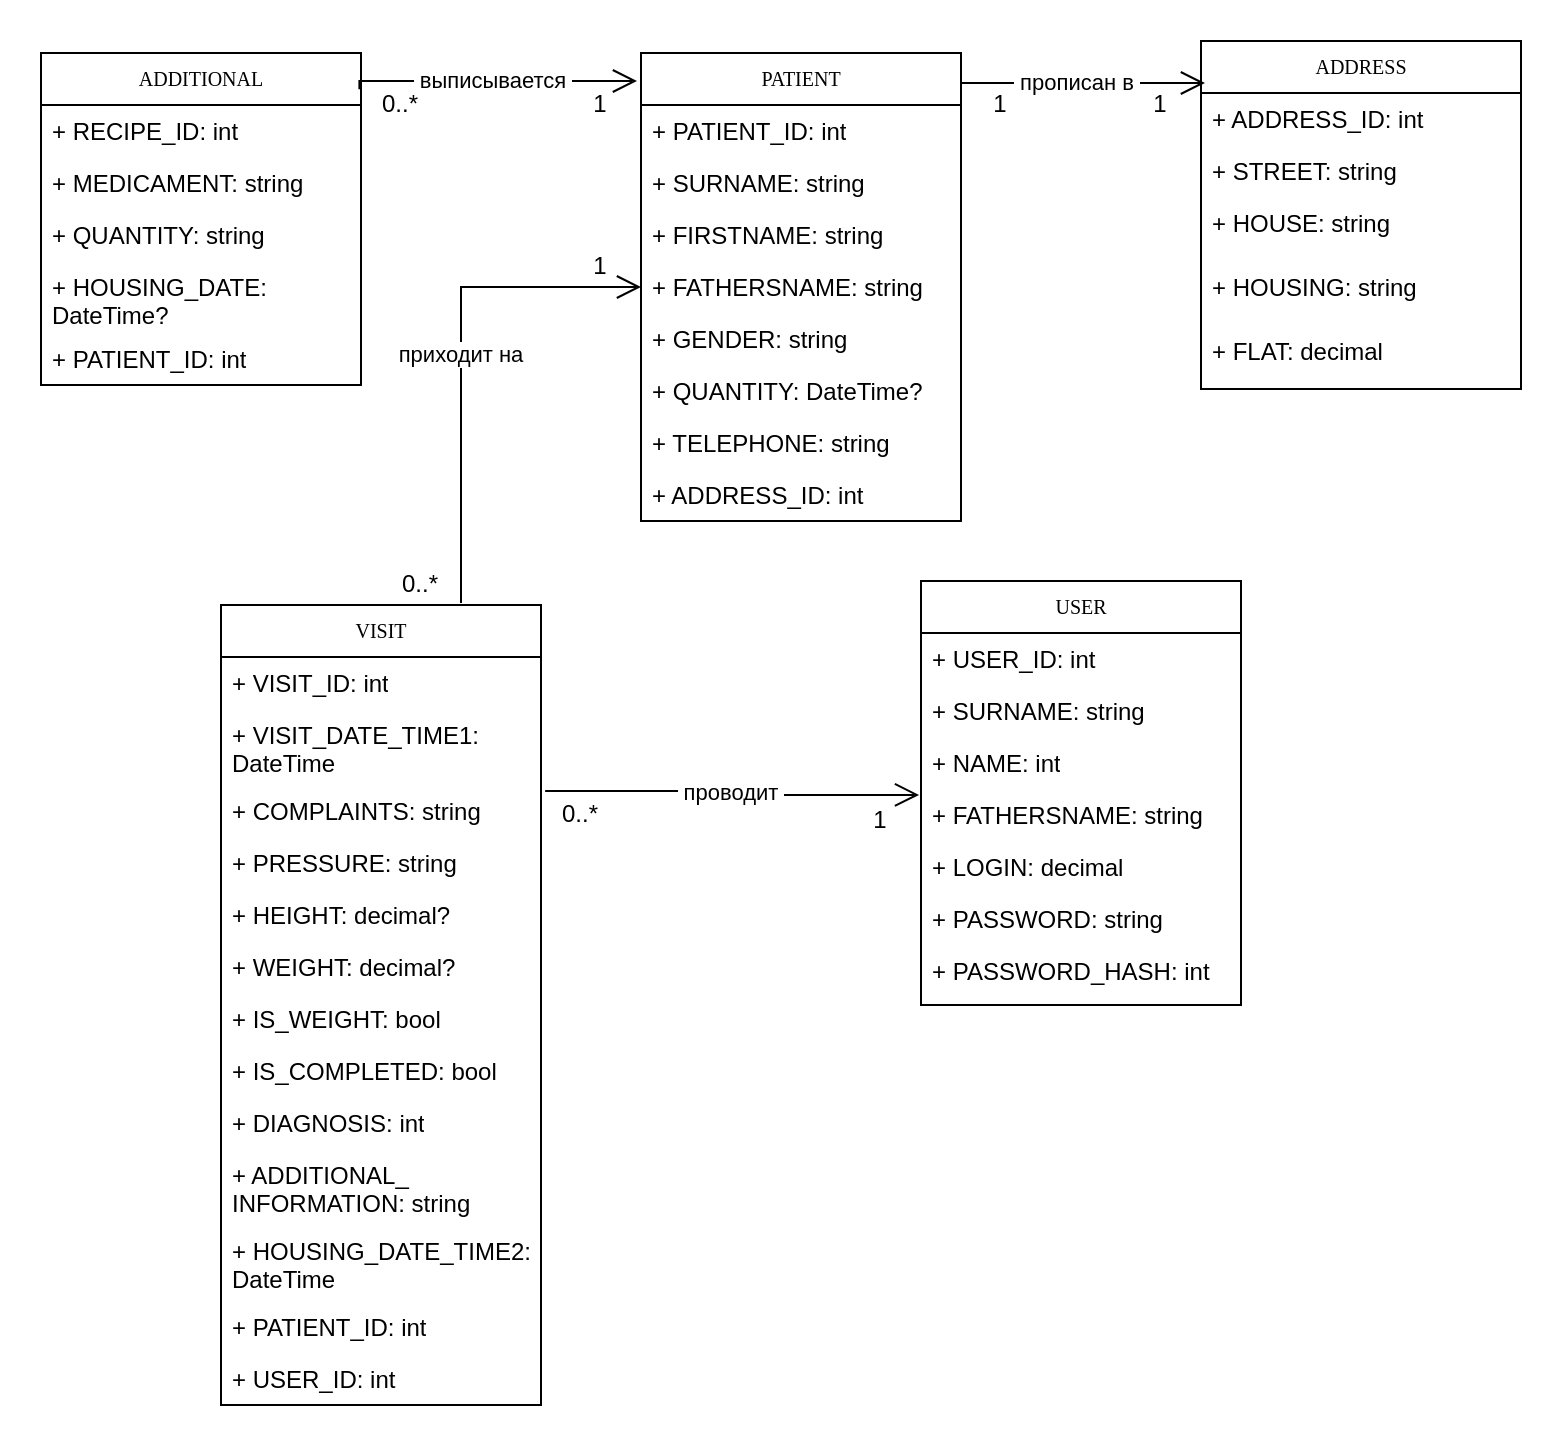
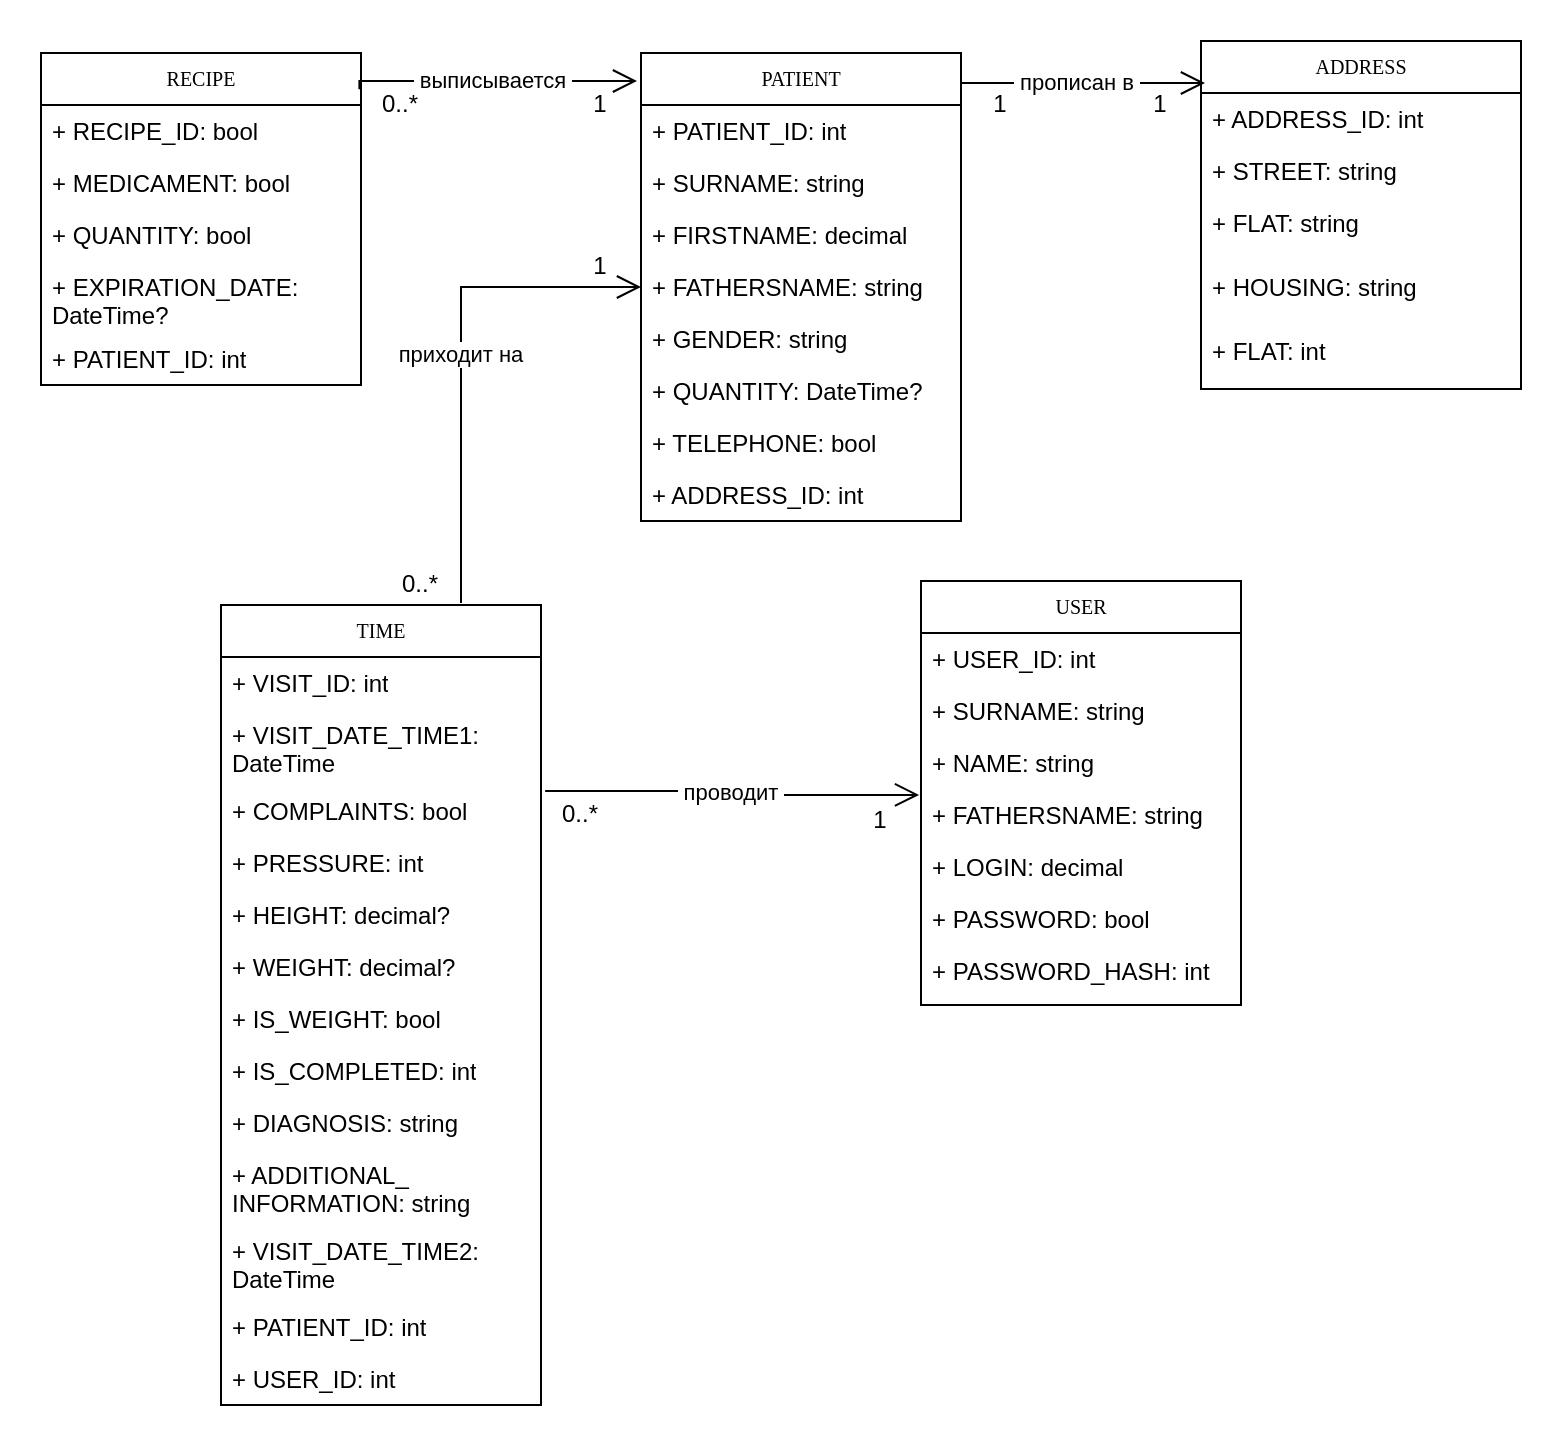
node "ADDITIONAL": label "ADDITIONAL" -> "RECIPE"
node "+ RECIPE_ID: int": label "+ RECIPE_ID: int" -> "+ RECIPE_ID: bool"
node "+ MEDICAMENT: string": label "+ MEDICAMENT: string" -> "+ MEDICAMENT: bool"
node "+ HOUSE: string": label "+ HOUSE: string" -> "+ FLAT: string"
node "+ QUANTITY: string": label "+ QUANTITY: string" -> "+ QUANTITY: bool"
node "+ FIRSTNAME: string": label "+ FIRSTNAME: string" -> "+ FIRSTNAME: decimal"
node "+ HOUSING_DATE: DateTime?": label "+ HOUSING_DATE: DateTime?" -> "+ EXPIRATION_DATE: DateTime?"
node "+ FLAT: decimal": label "+ FLAT: decimal" -> "+ FLAT: int"
node "+ TELEPHONE: string": label "+ TELEPHONE: string" -> "+ TELEPHONE: bool"
node "VISIT": label "VISIT" -> "TIME"
node "+ NAME: int": label "+ NAME: int" -> "+ NAME: string"
node "+ COMPLAINTS: string": label "+ COMPLAINTS: string" -> "+ COMPLAINTS: bool"
node "+ PRESSURE: string": label "+ PRESSURE: string" -> "+ PRESSURE: int"
node "+ PASSWORD: string": label "+ PASSWORD: string" -> "+ PASSWORD: bool"
node "+ IS_COMPLETED: bool": label "+ IS_COMPLETED: bool" -> "+ IS_COMPLETED: int"
node "+ DIAGNOSIS: int": label "+ DIAGNOSIS: int" -> "+ DIAGNOSIS: string"
node "+ HOUSING_DATE_TIME2: DateTime": label "+ HOUSING_DATE_TIME2: DateTime" -> "+ VISIT_DATE_TIME2: DateTime"
